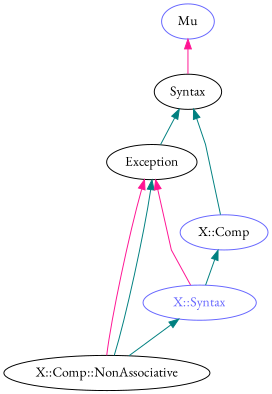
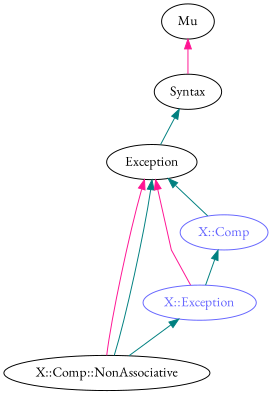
node "Mu": color #6666ff -> #000000
edge "X::Comp" -> "Syntax": now "X::Comp" -> "Exception"
node "X::Comp": fontcolor #000000 -> #6666ff
node "X::Syntax": label "X::Syntax" -> "X::Exception"
